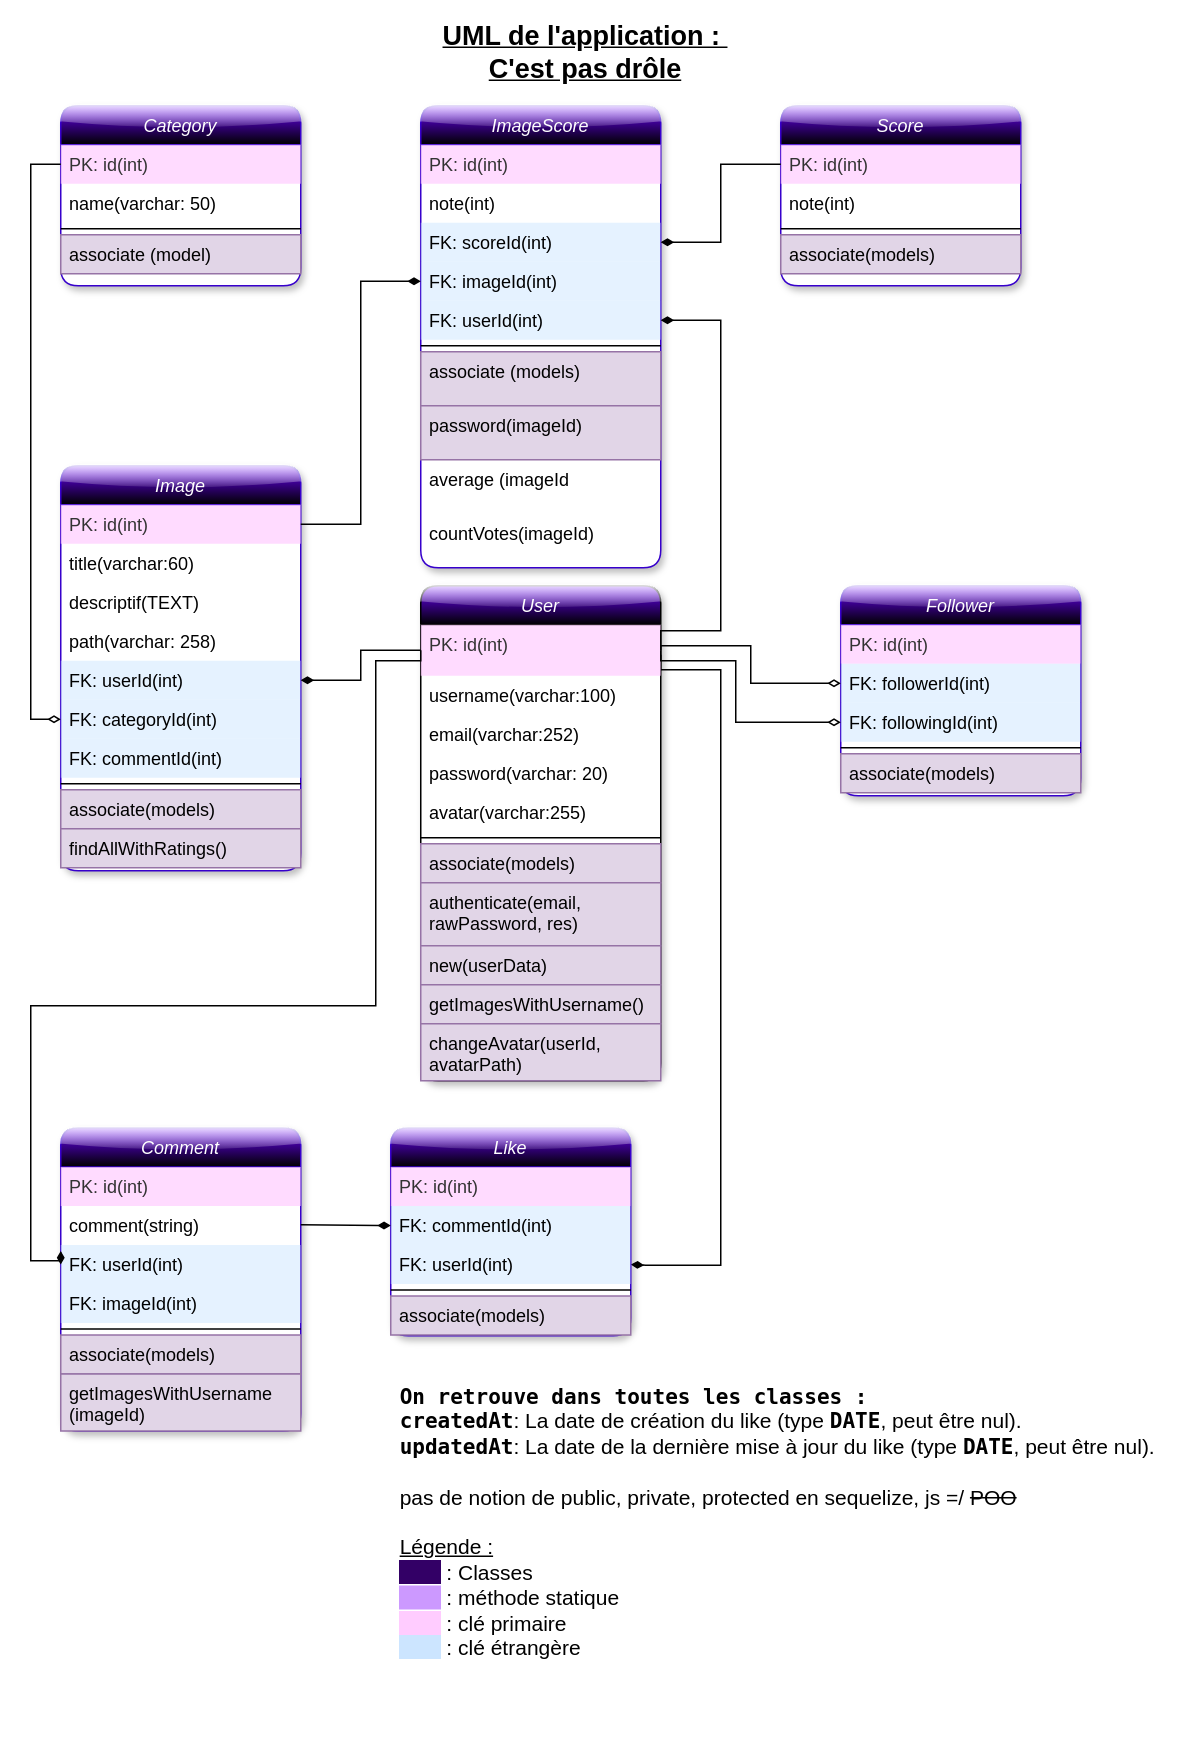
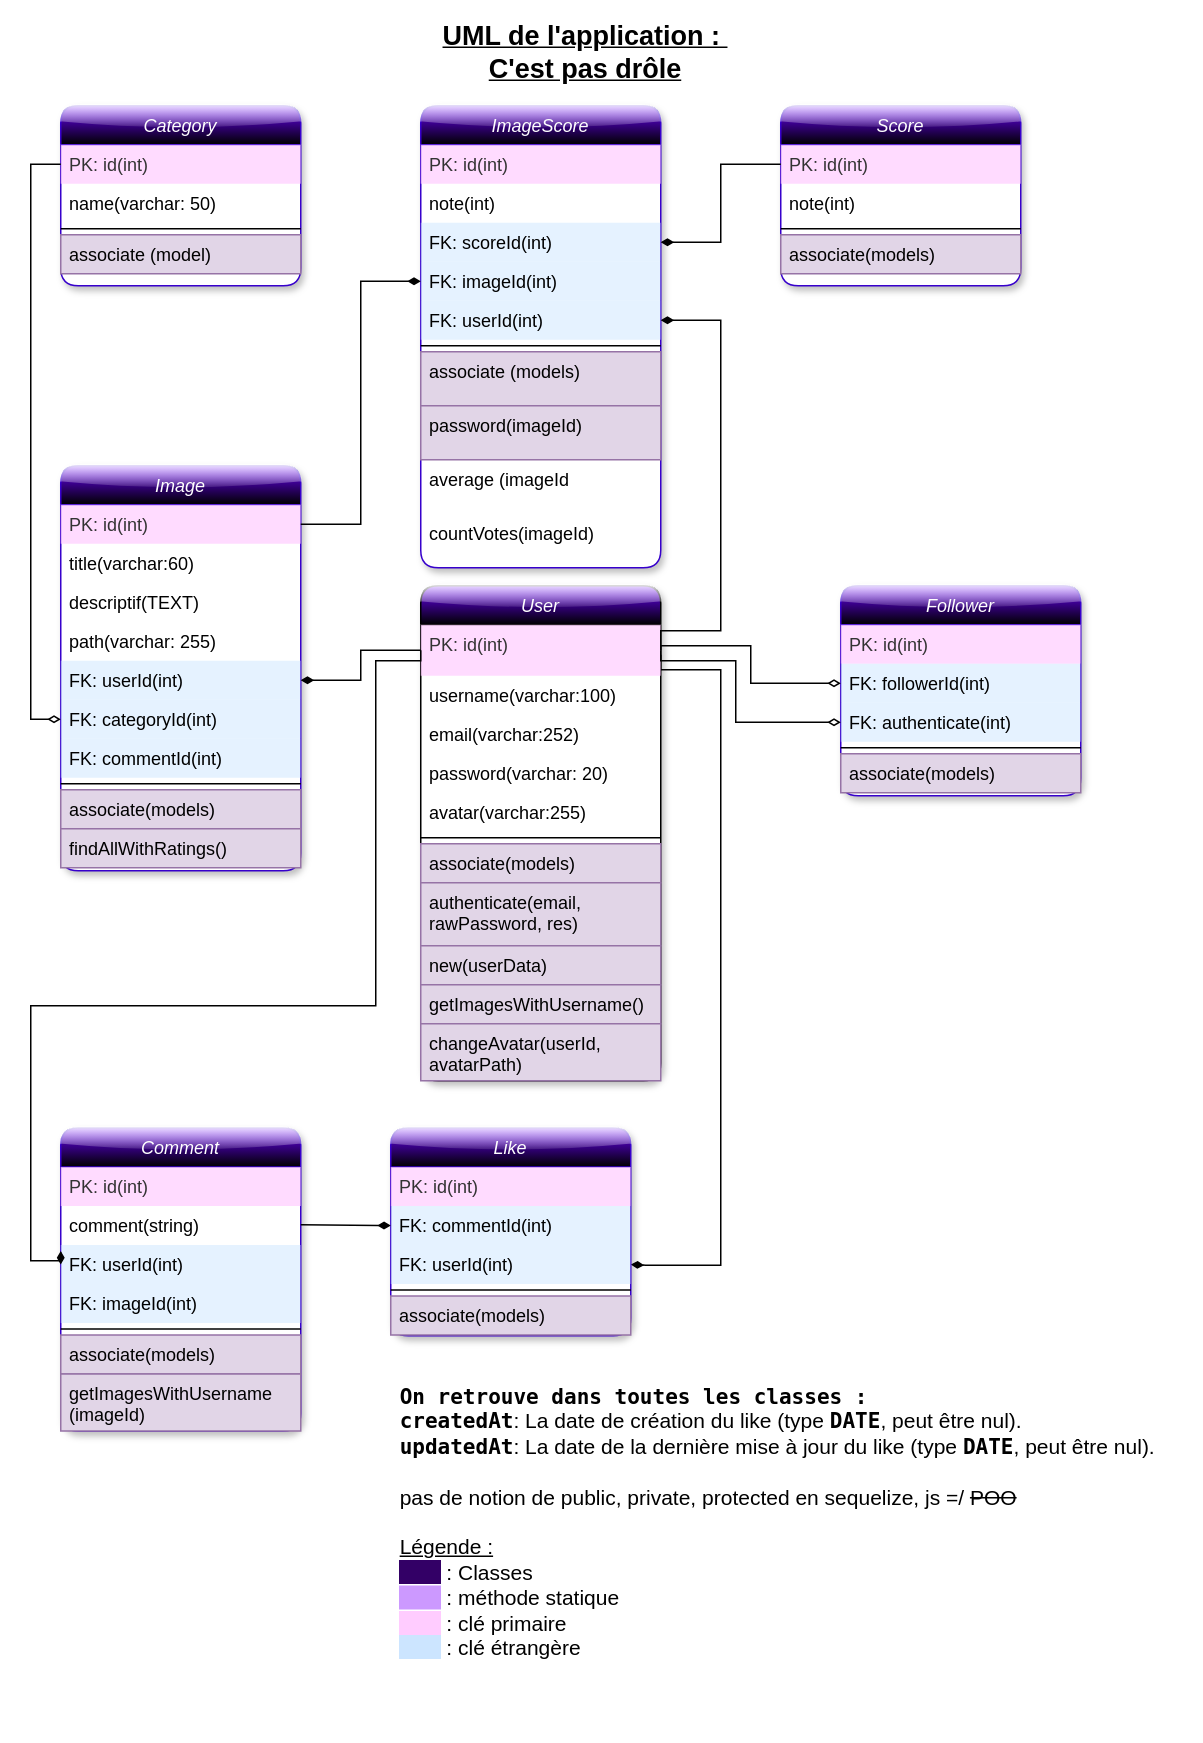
node "path(varchar: 258)": label "path(varchar: 258)" -> "path(varchar: 255)"
node "FK: followingId(int)": label "FK: followingId(int)" -> "FK: authenticate(int)"
